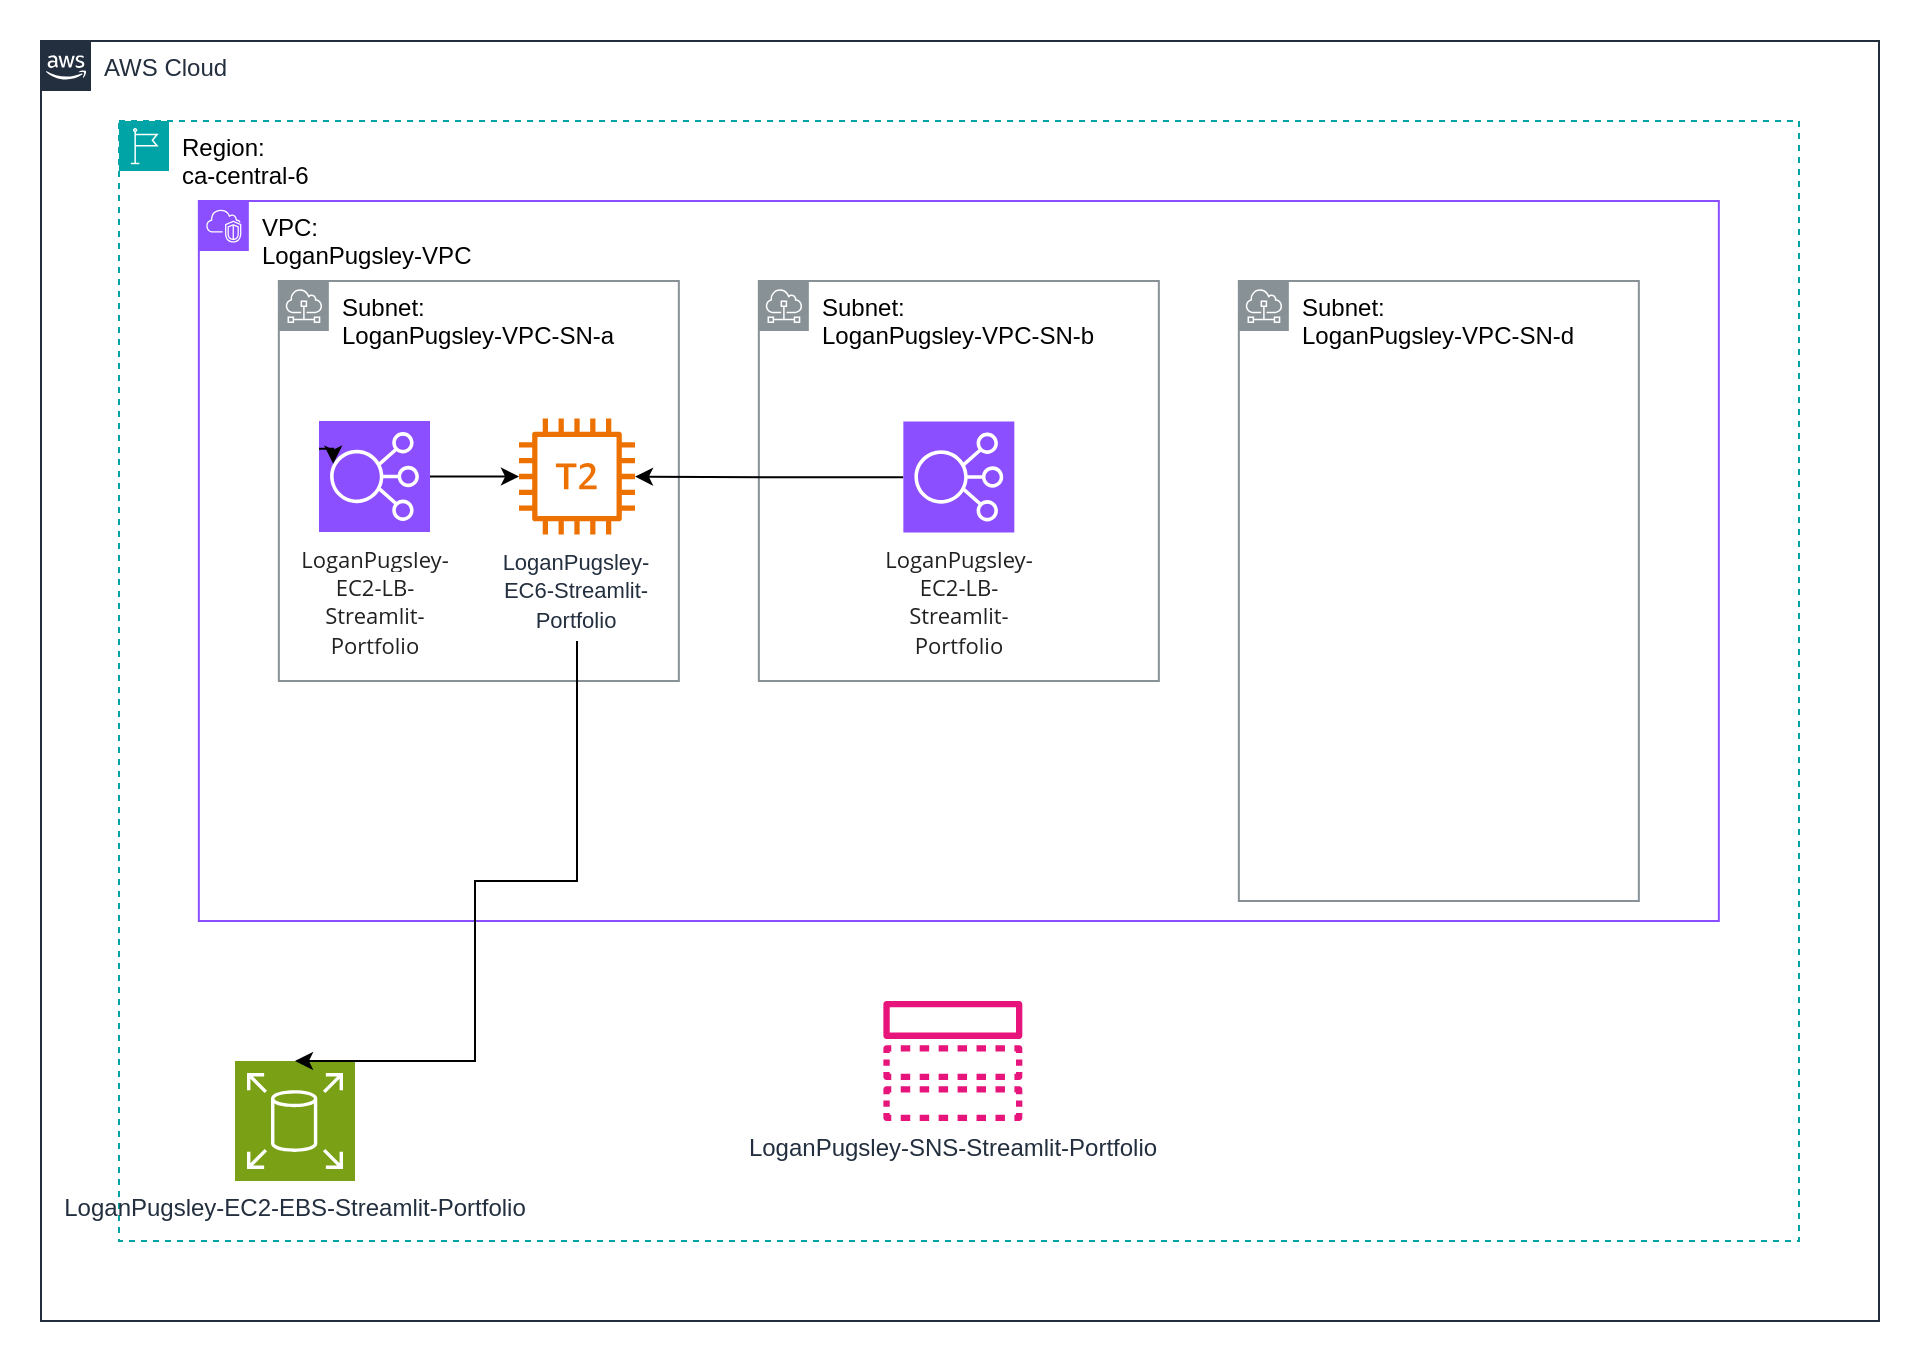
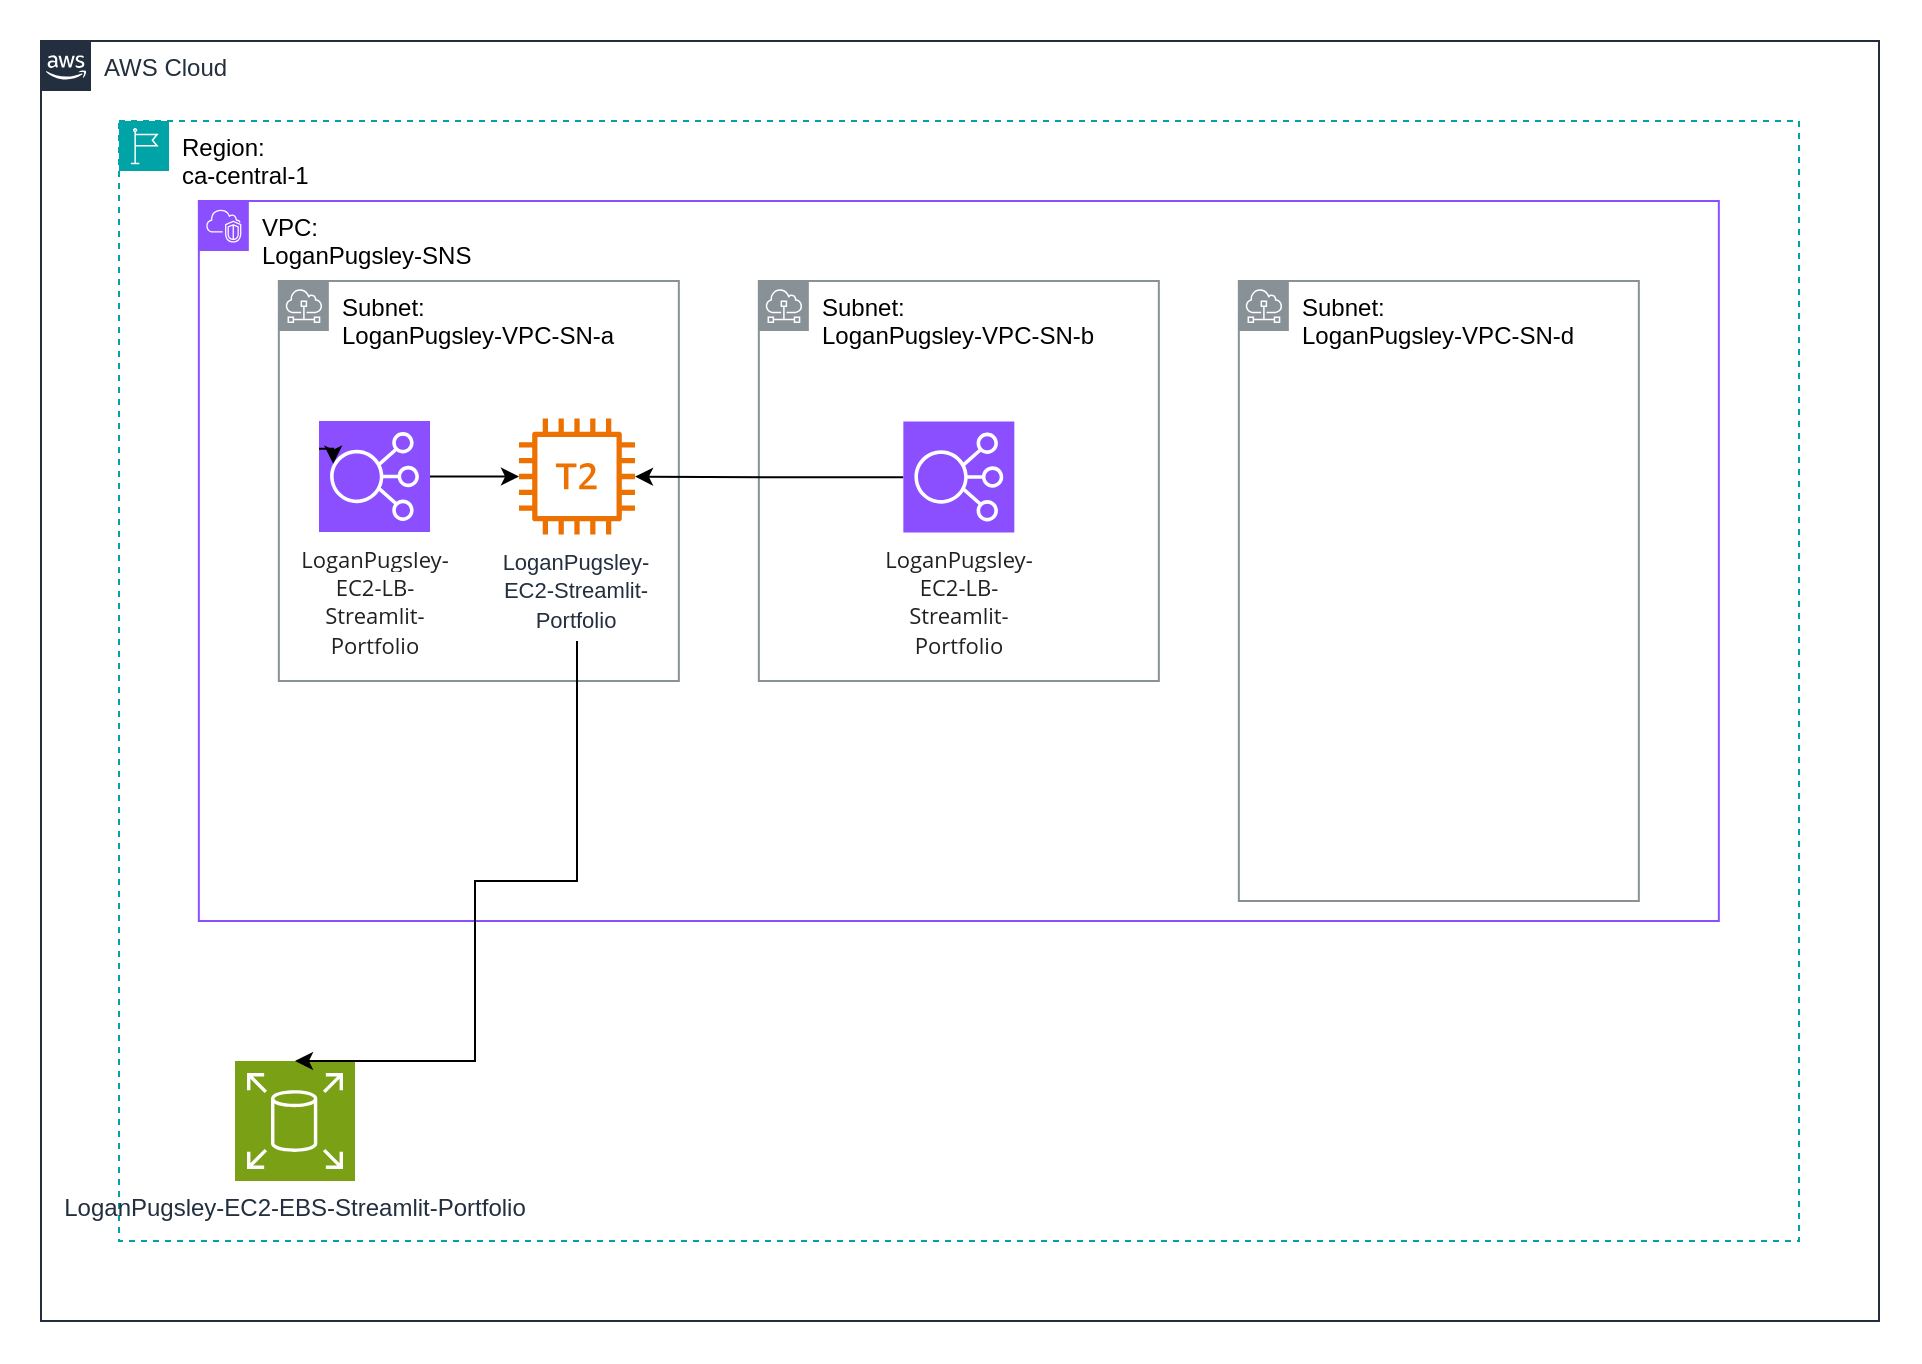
node "Region: ca-central-6": label "Region: ca-central-6" -> "Region: ca-central-1"
node "VPC: LoganPugsley-VPC": label "VPC: LoganPugsley-VPC" -> "VPC: LoganPugsley-SNS"
node "LoganPugsley-EC6-Streamlit-Portfolio": label "LoganPugsley-EC6-Streamlit-Portfolio" -> "LoganPugsley-EC2-Streamlit-Portfolio"
node "LoganPugsley-SNS-Streamlit-Portfolio": removed
